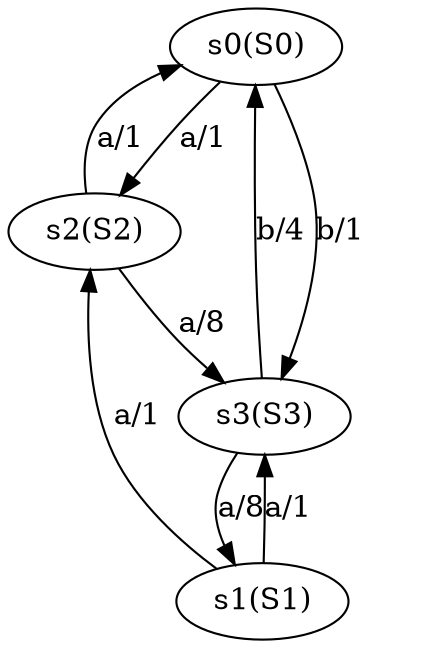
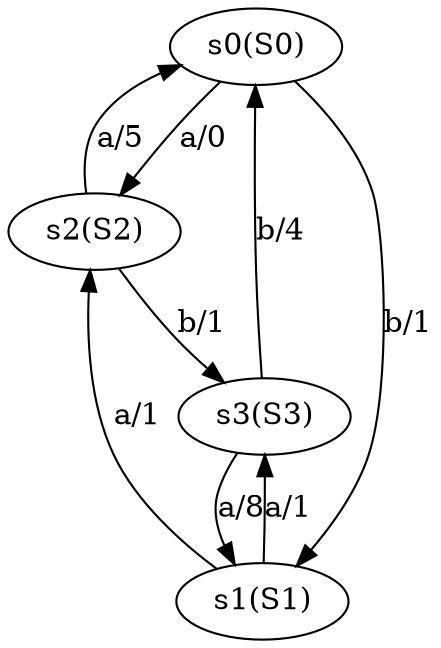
edge "s2(S2)" -> "s0(S0)": label "a/1" -> "a/5"
edge "s0(S0)" -> "s2(S2)": label "a/1" -> "a/0"
edge "s0(S0)" -> "s3(S3)": now "s0(S0)" -> "s1(S1)"
edge "s2(S2)" -> "s3(S3)": label "a/8" -> "b/1"
